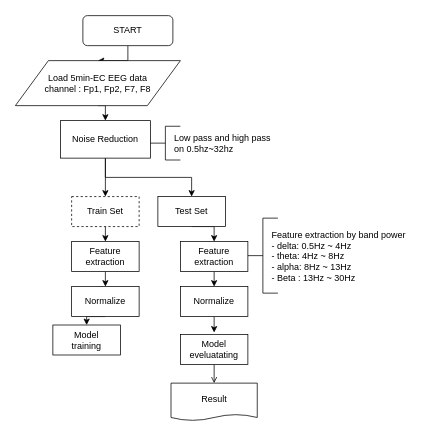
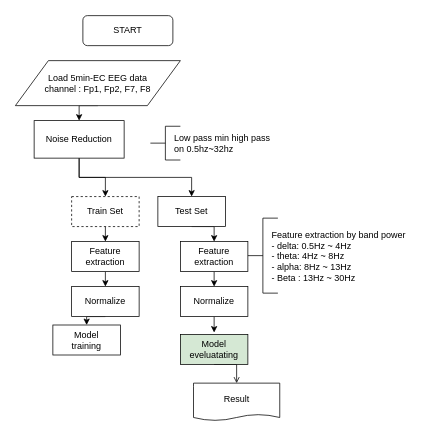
edge "START" -> "Load 5min-EC EEG data channel : Fp1, Fp2, F7, F8": removed
node "Noise Reduction": moved (105, 139) -> (79, 139)
node "Low pass and high pass on 0.5hz~32hz": label "Low pass and high pass on 0.5hz~32hz" -> "Low pass min high pass on 0.5hz~32hz"
node "Model eveluatating": fillcolor #ffffff -> #d5e8d4
node "Result": moved (214, 402) -> (237, 402)
